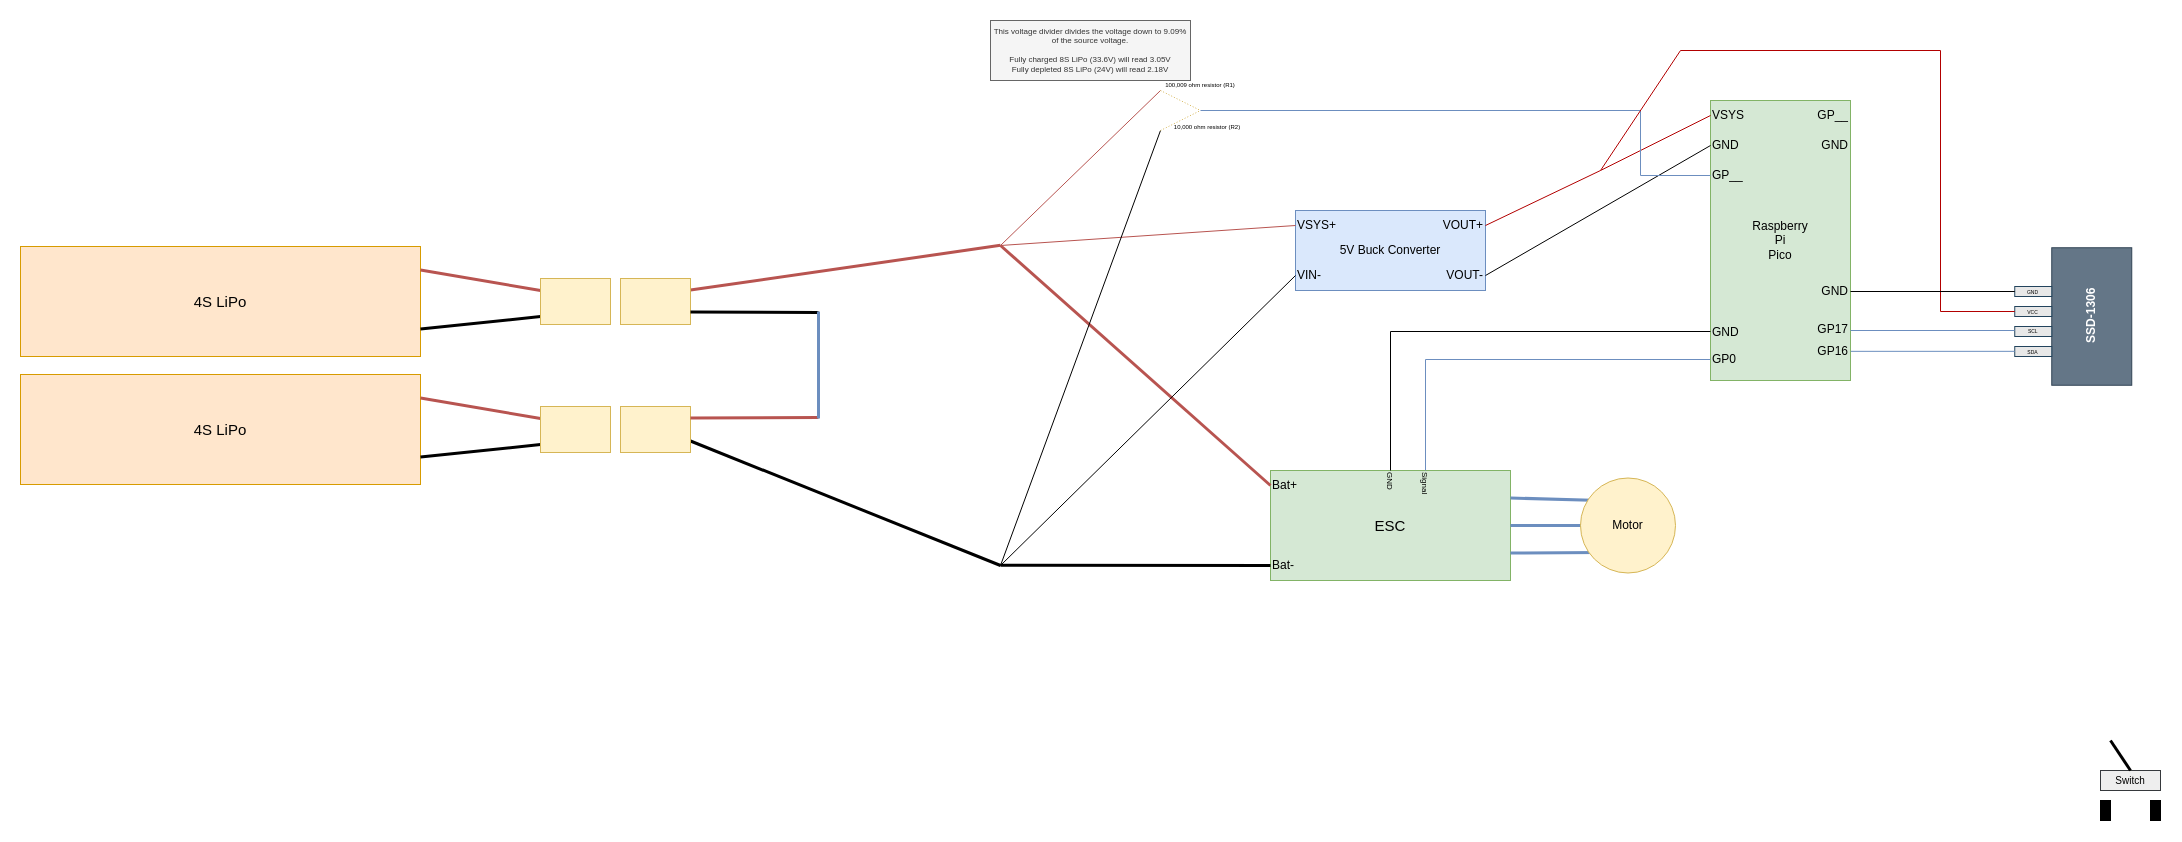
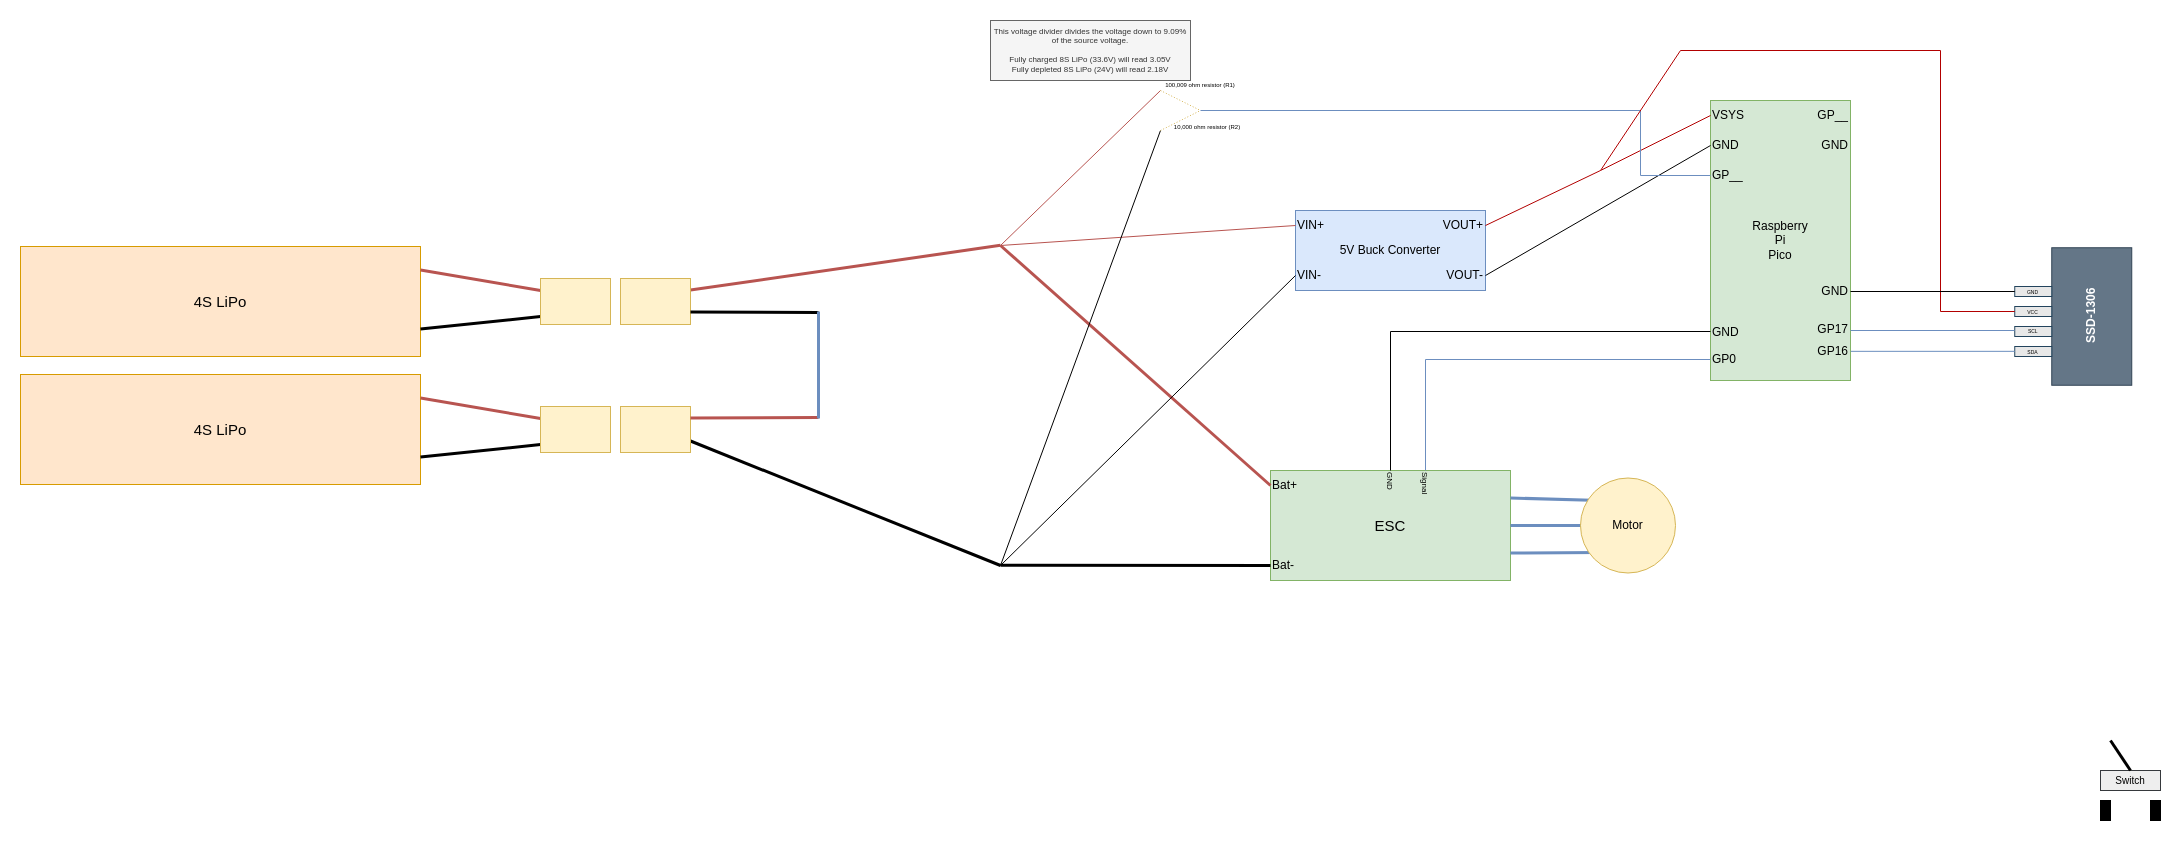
node "VSYS+": label "VSYS+" -> "VIN+"
